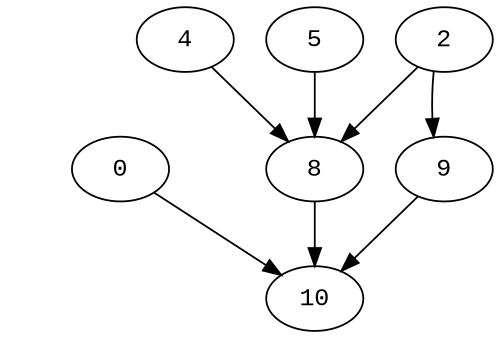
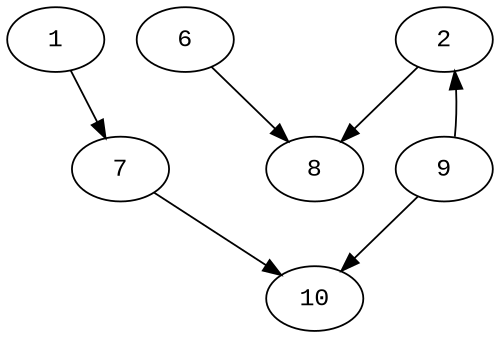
node "1": added
node "4": label "4" -> "6"
node "5": removed
edge "2" -> "9": reversed
node "0": label "0" -> "7"
edge "8" -> "10": removed
